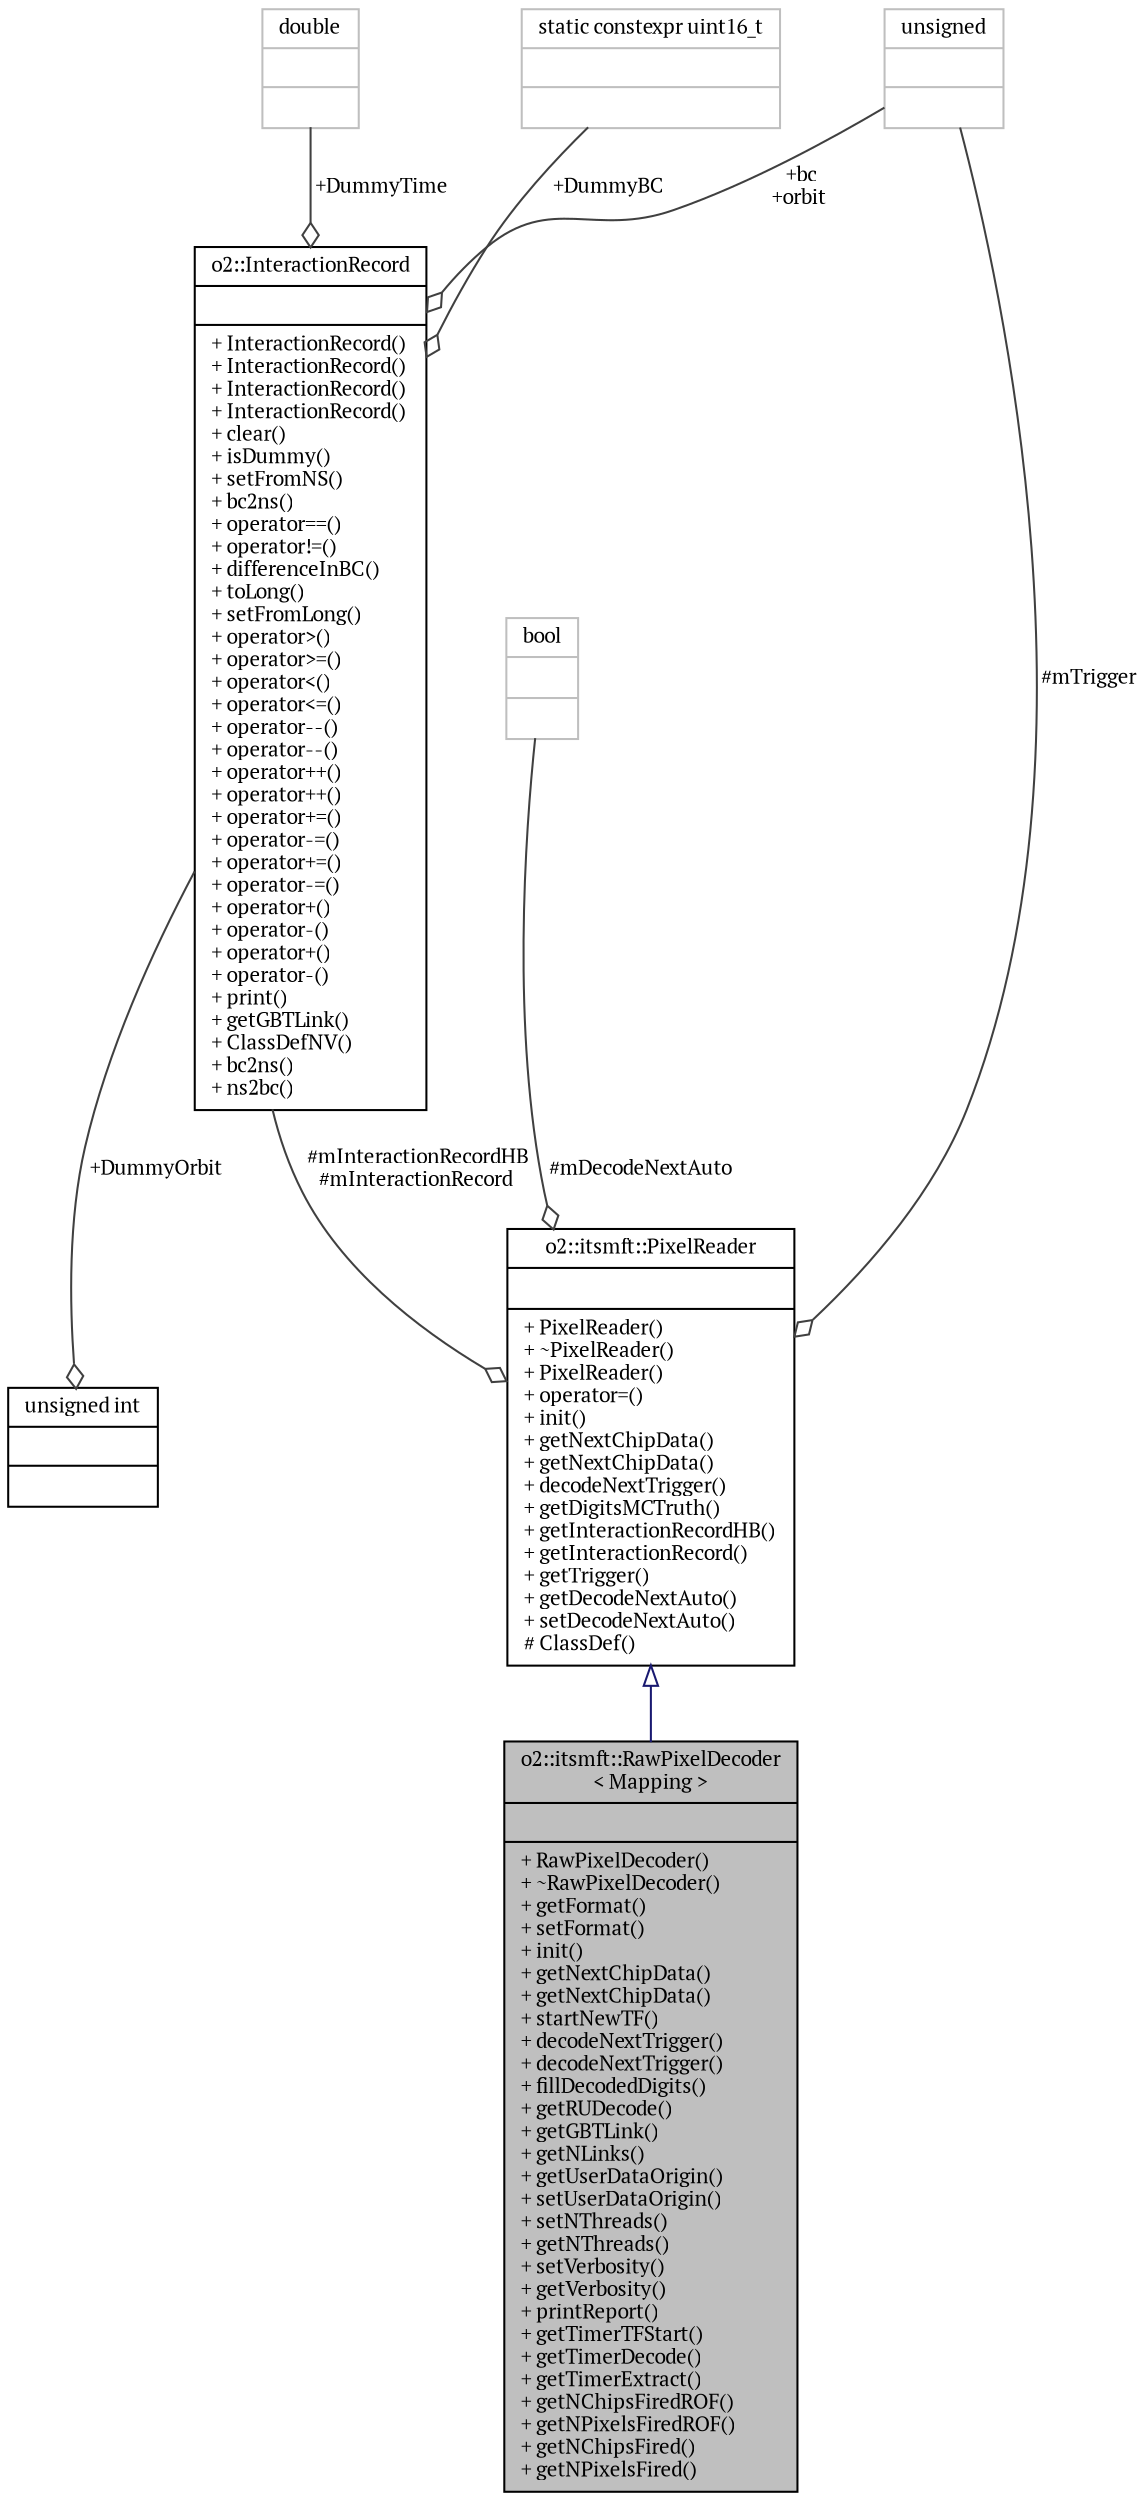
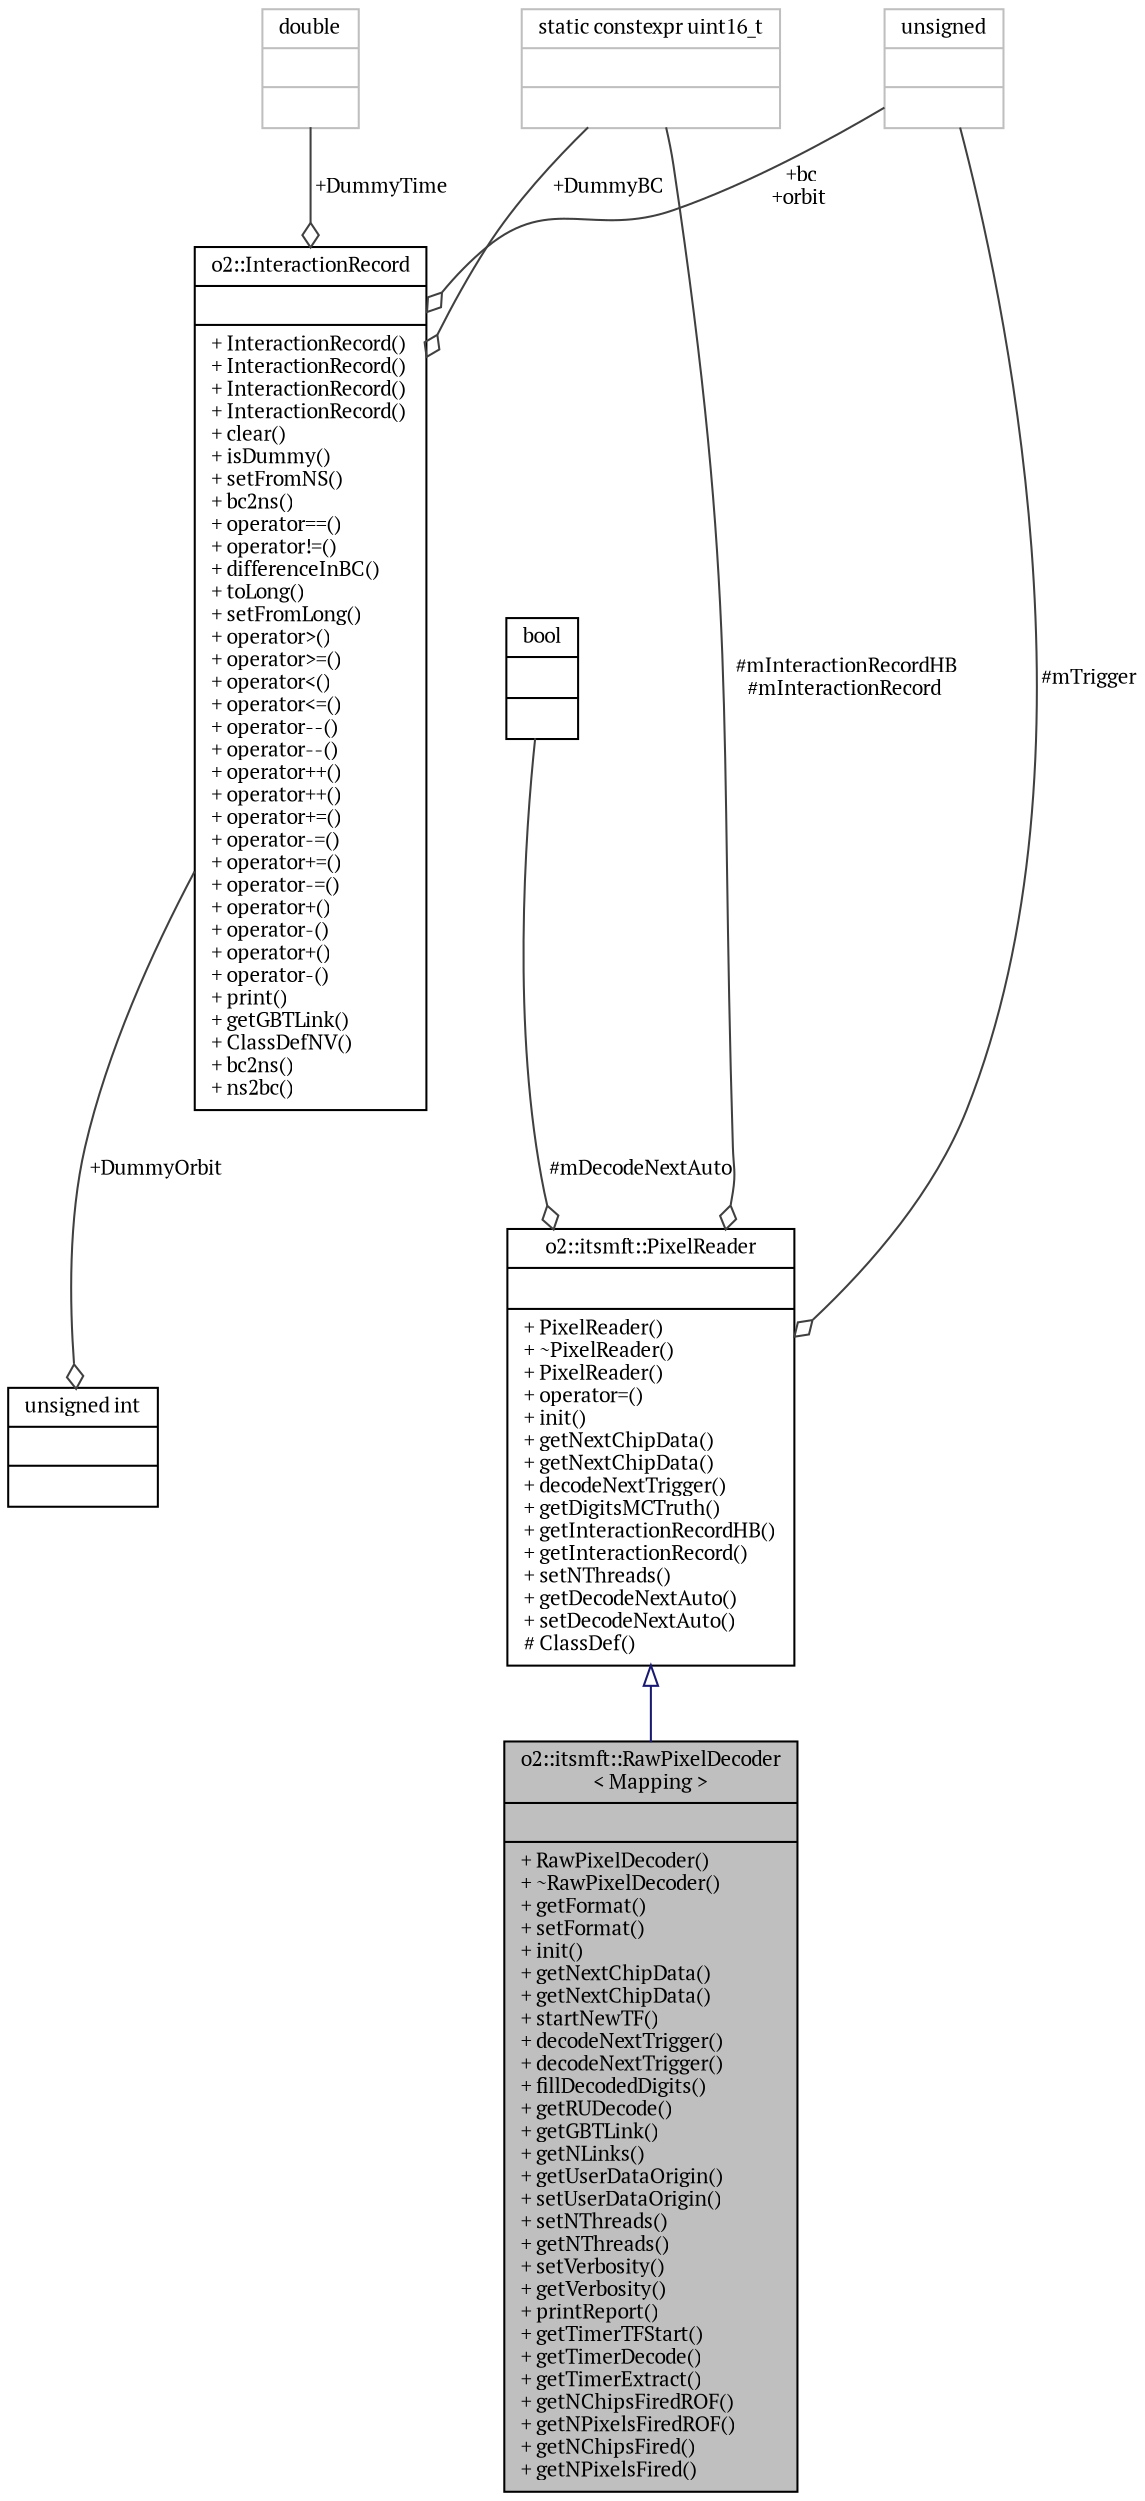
node "bool": color grey75 -> black
edge "o2::InteractionRecord" -> "o2::itsmft::PixelReader": now "static constexpr uint16_t" -> "o2::itsmft::PixelReader"
node "o2::itsmft::PixelReader": text "+ getTrigger()" -> "+ setNThreads()"
